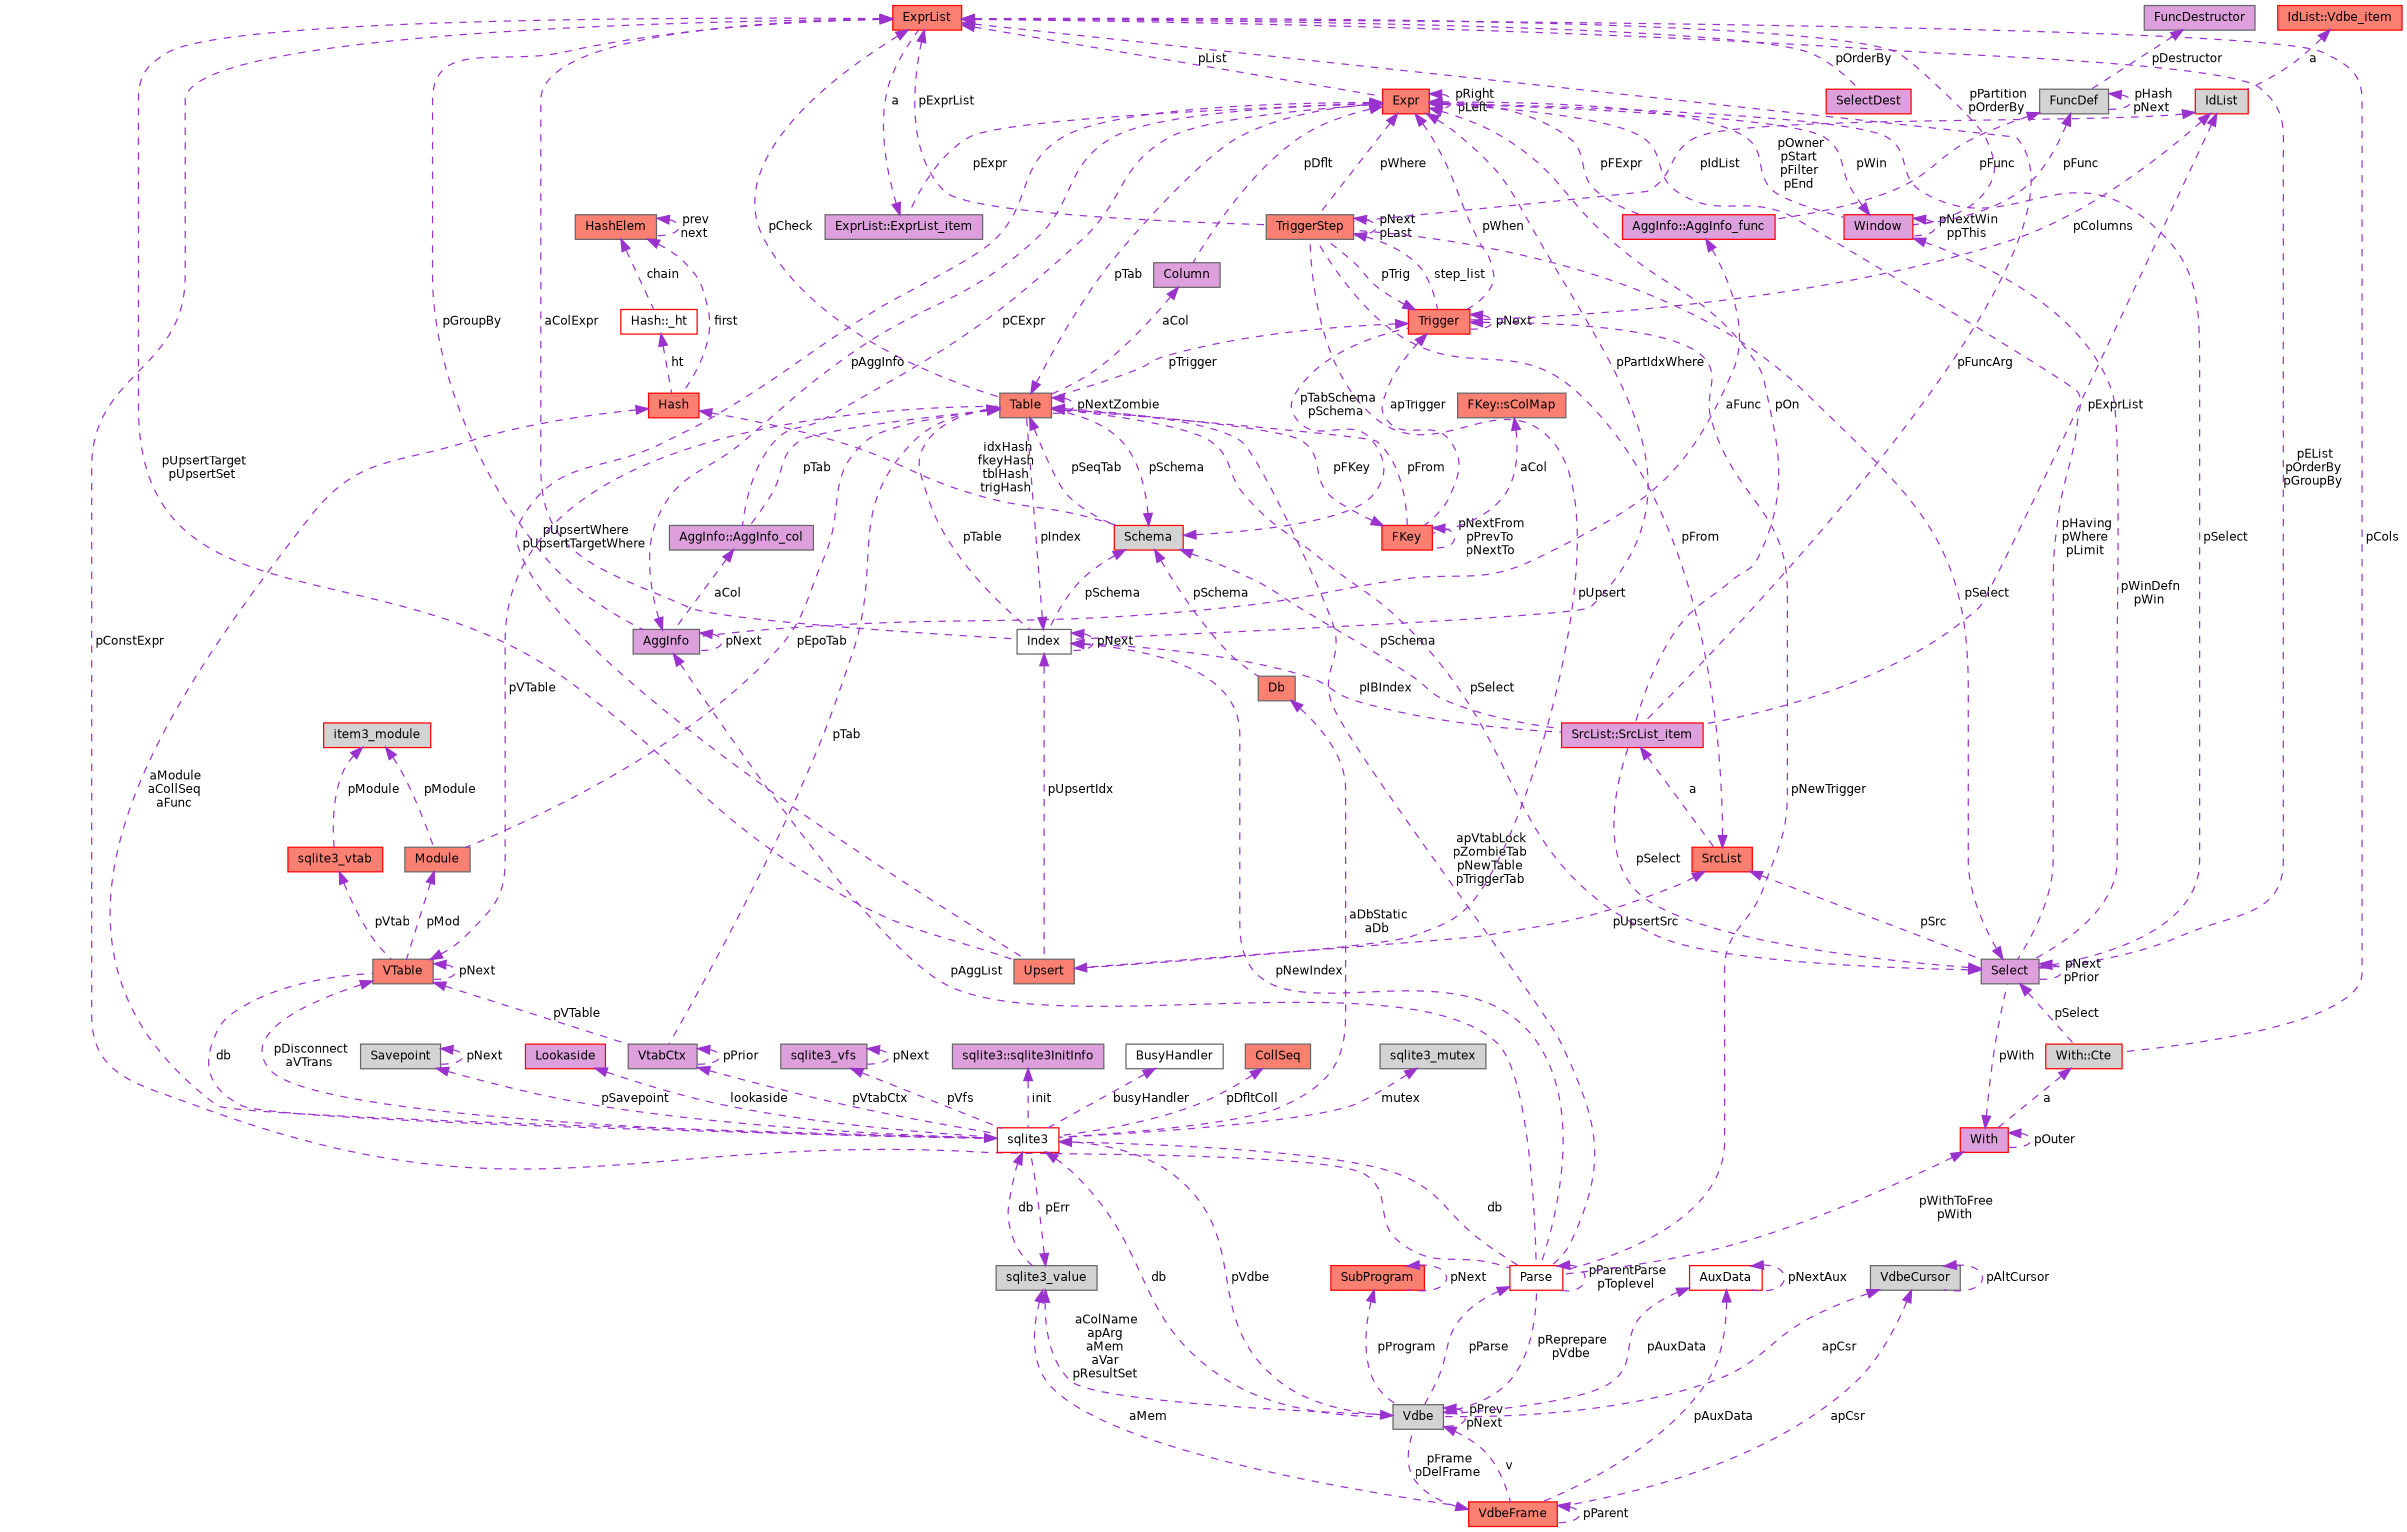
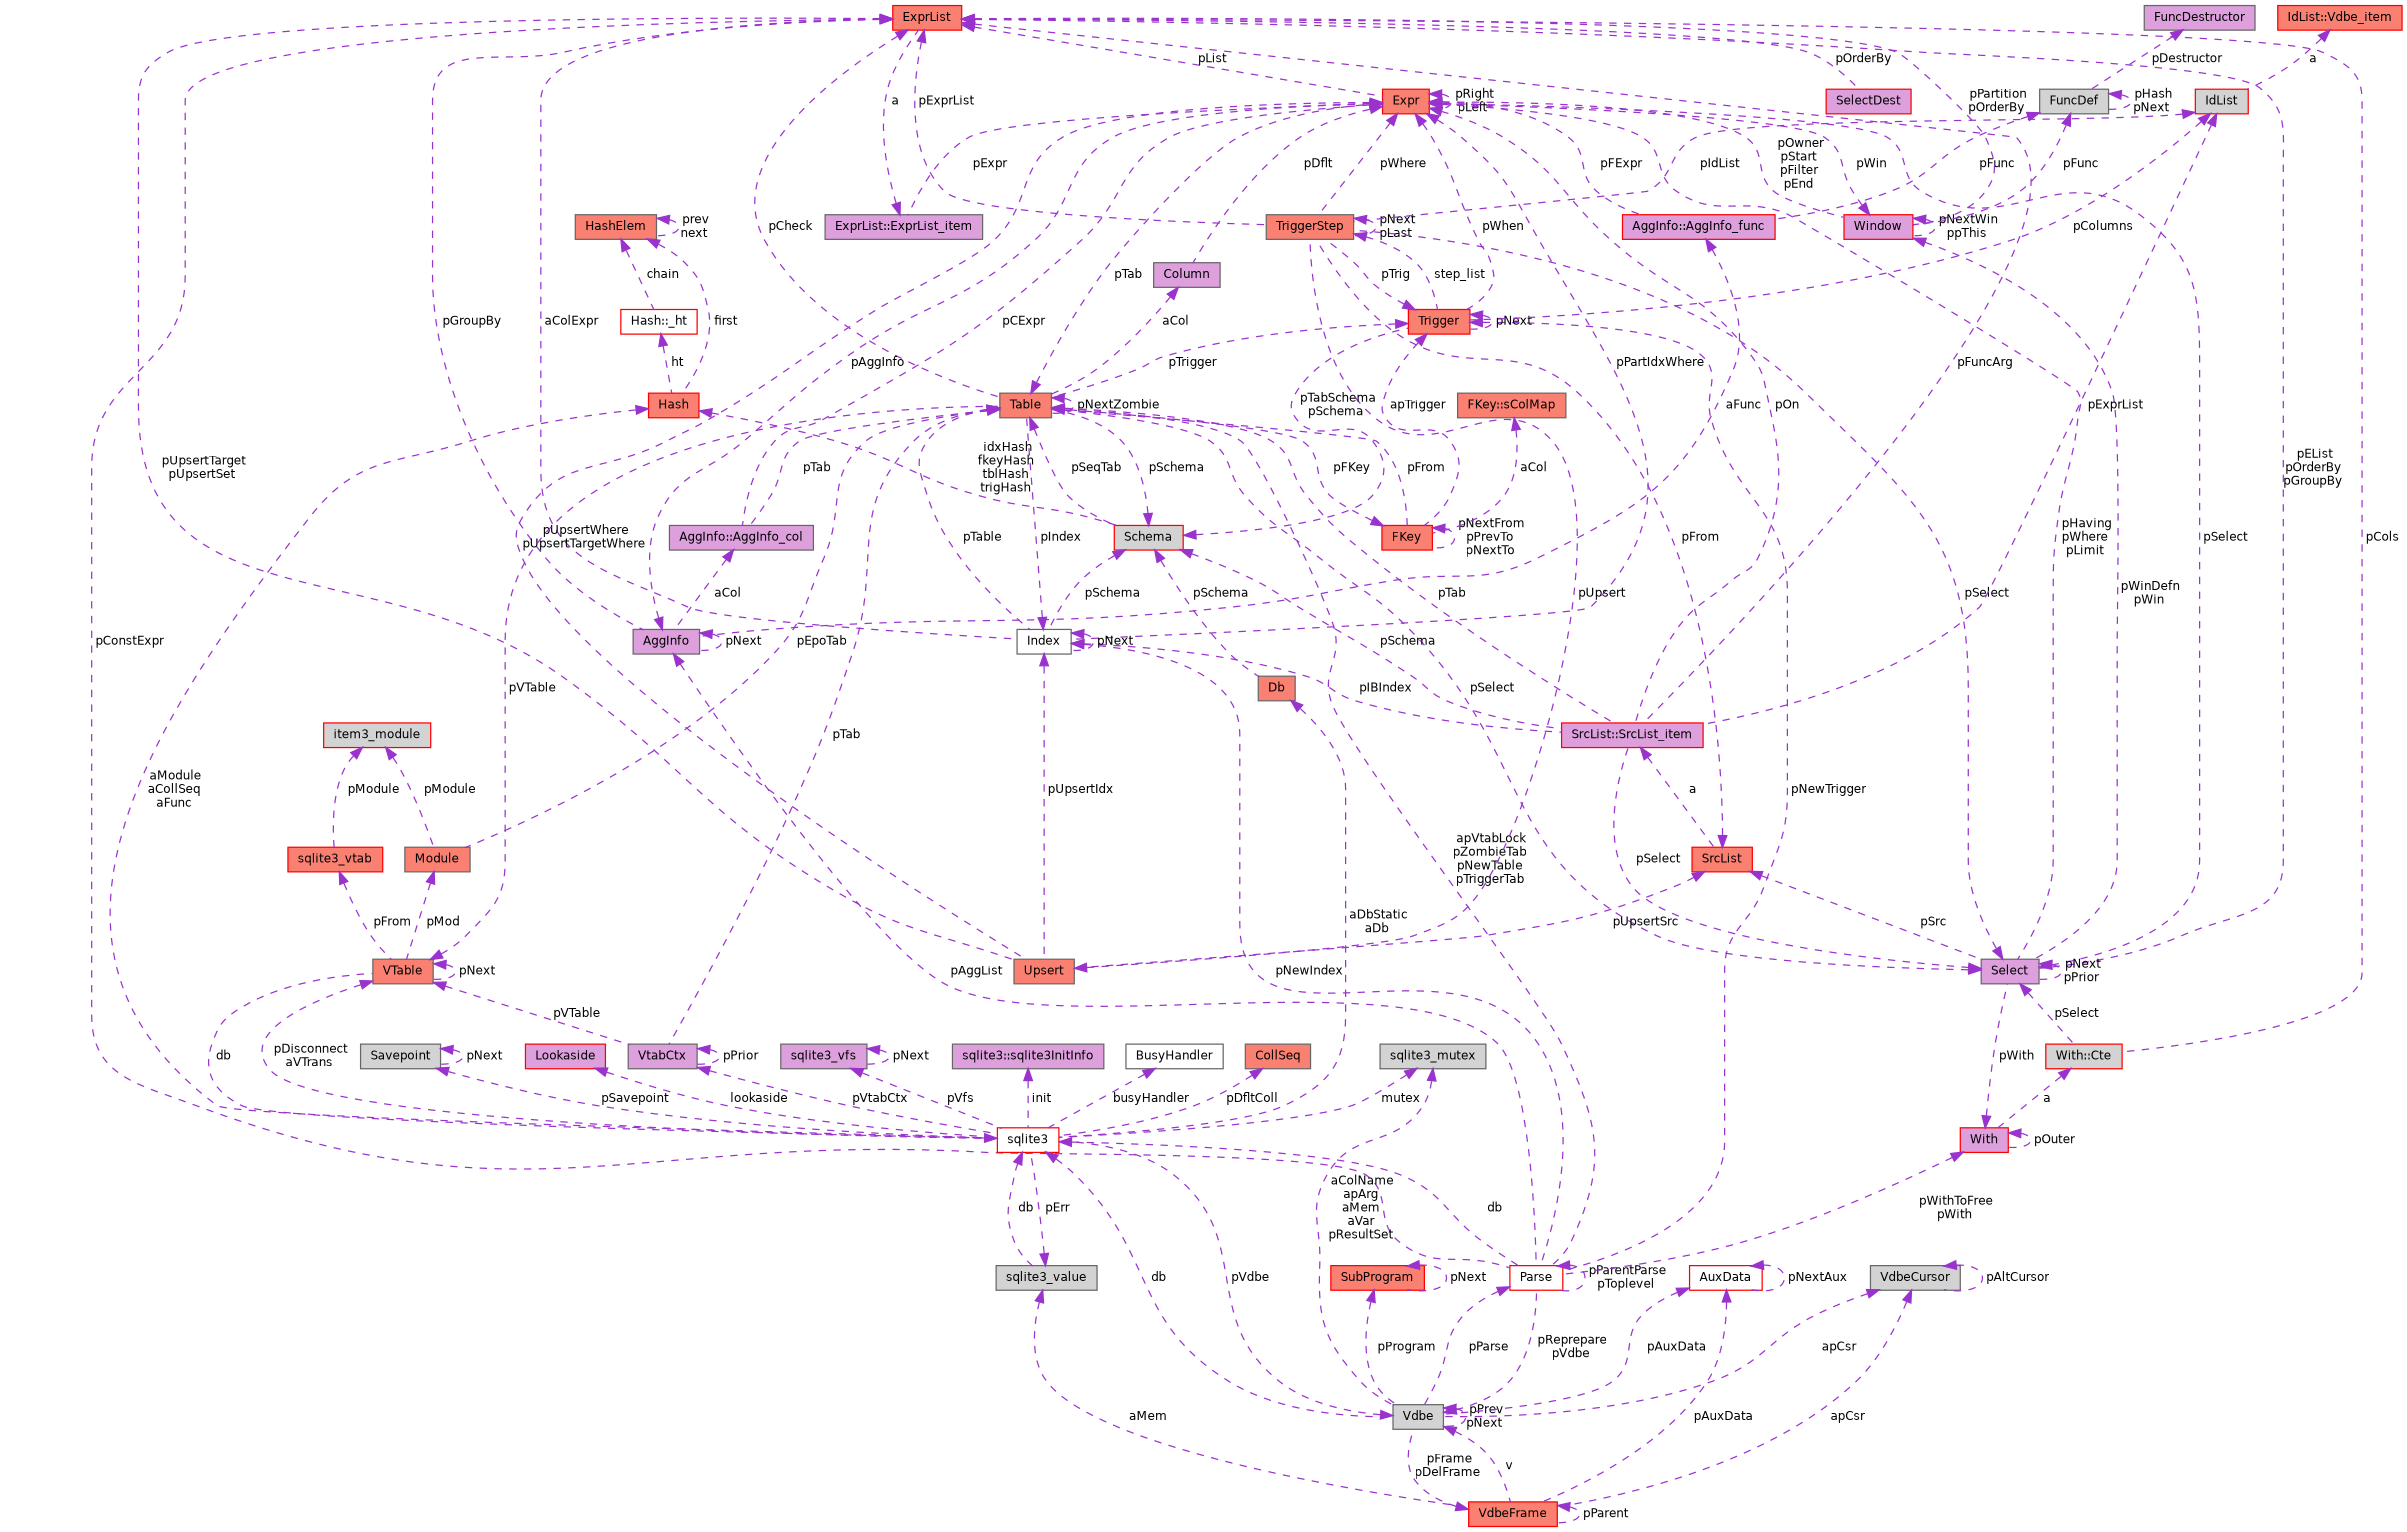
edge "SrcList::SrcList_item" -> "Table": added, label "pTab"
edge "VTable" -> "sqlite3_vtab": label " pVtab" -> " pFrom"
edge "Vdbe" -> "sqlite3_value": now "Vdbe" -> "sqlite3_mutex"
